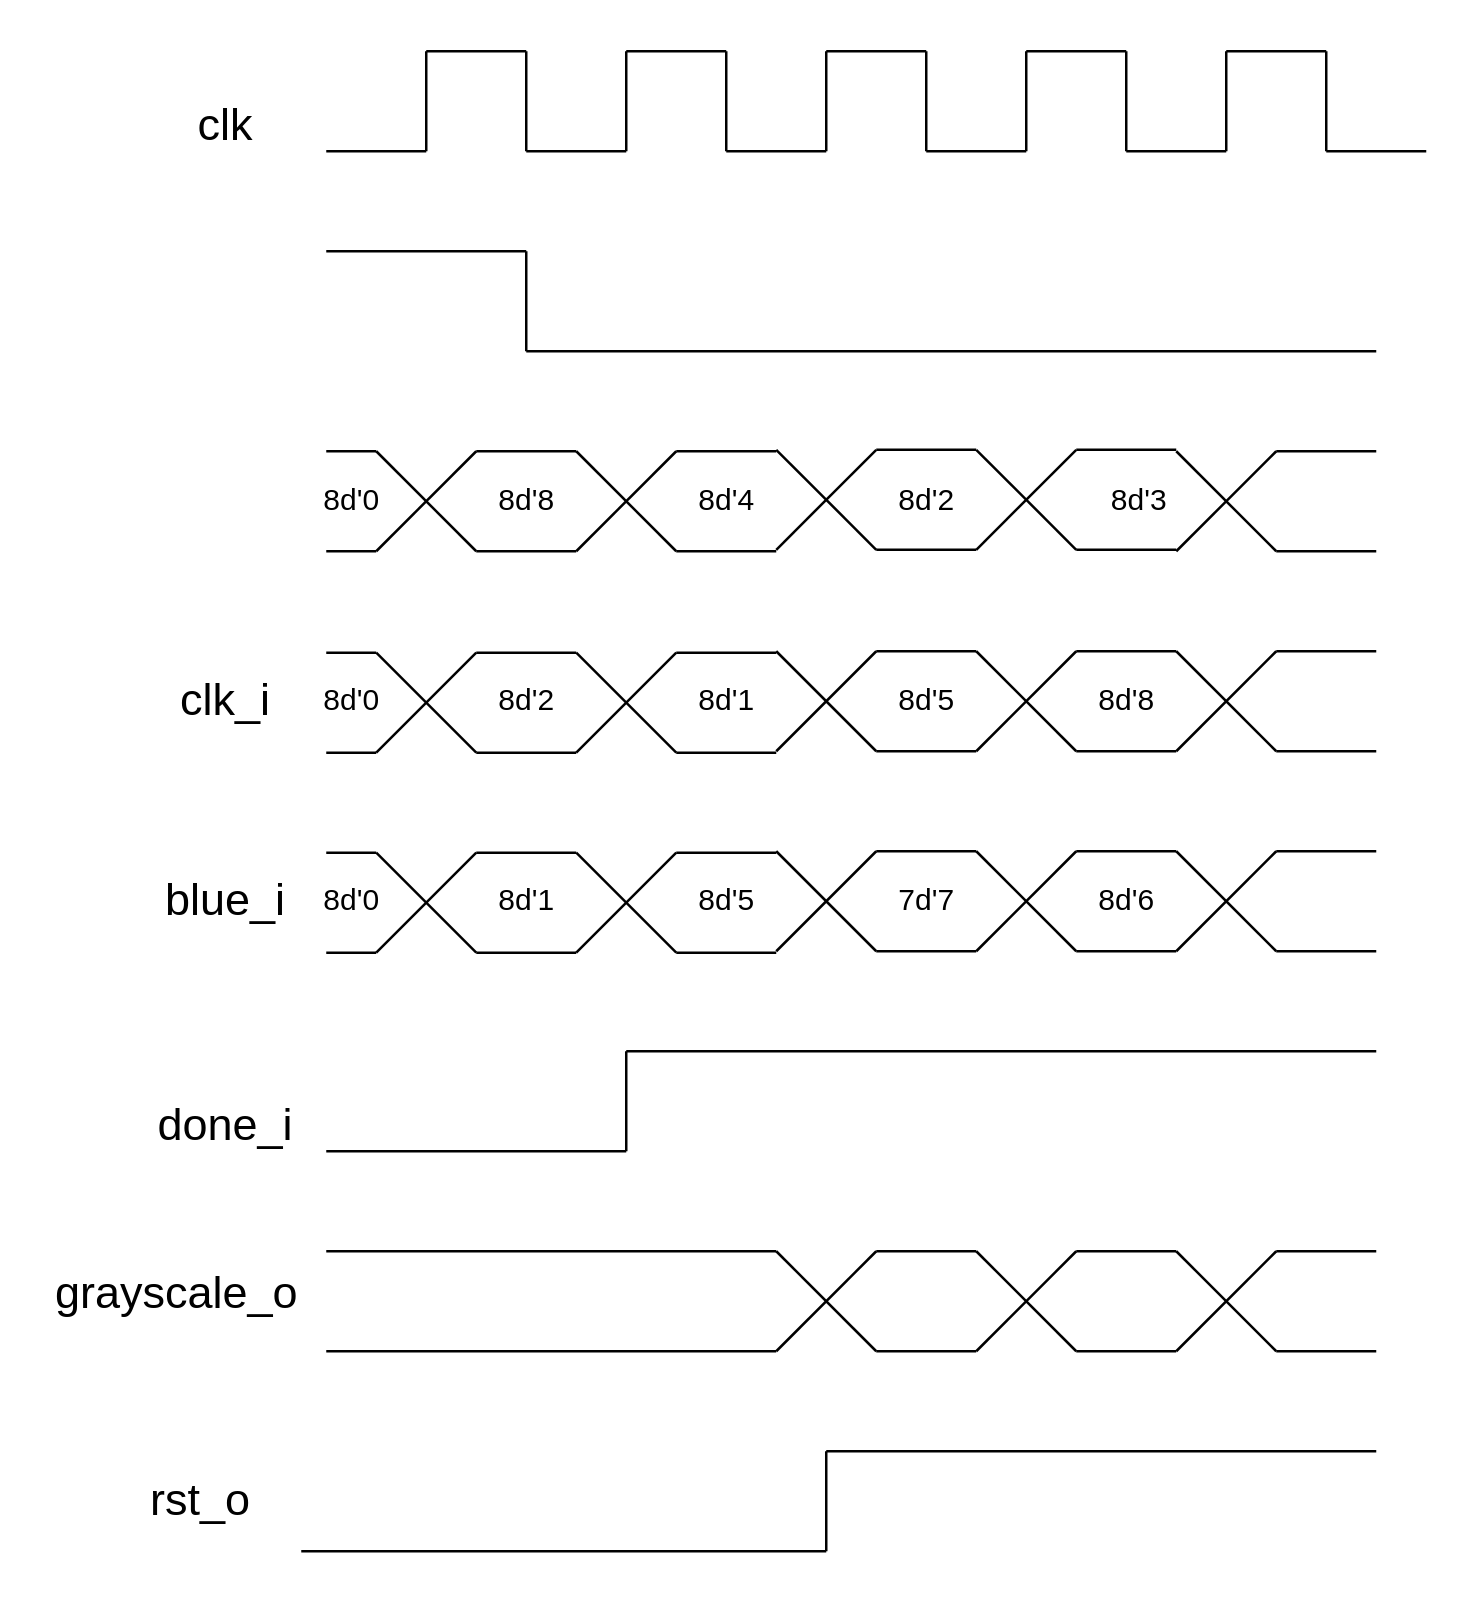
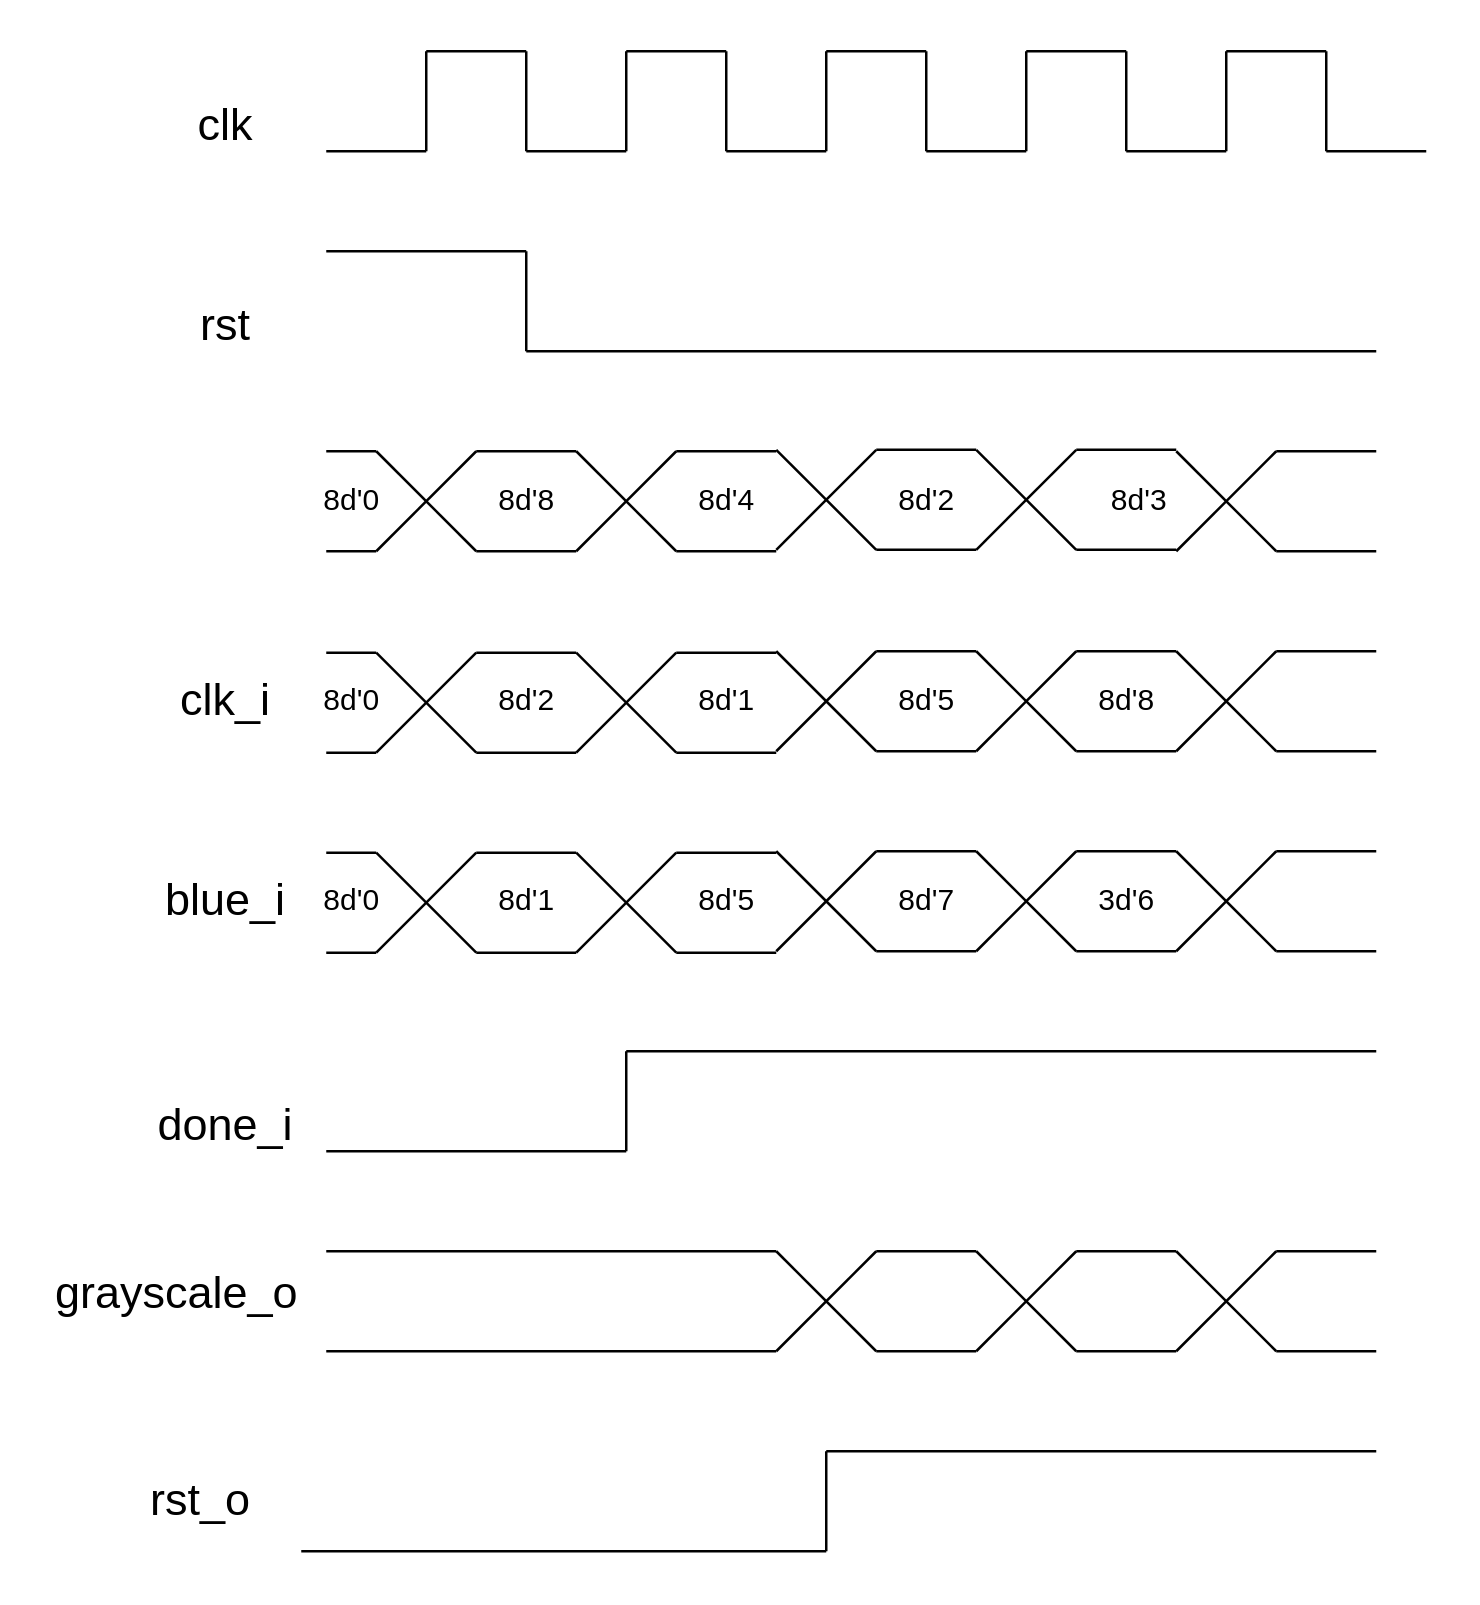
node "rst": added
node "7d'7": label "7d'7" -> "8d'7"
node "8d'6": label "8d'6" -> "3d'6"
